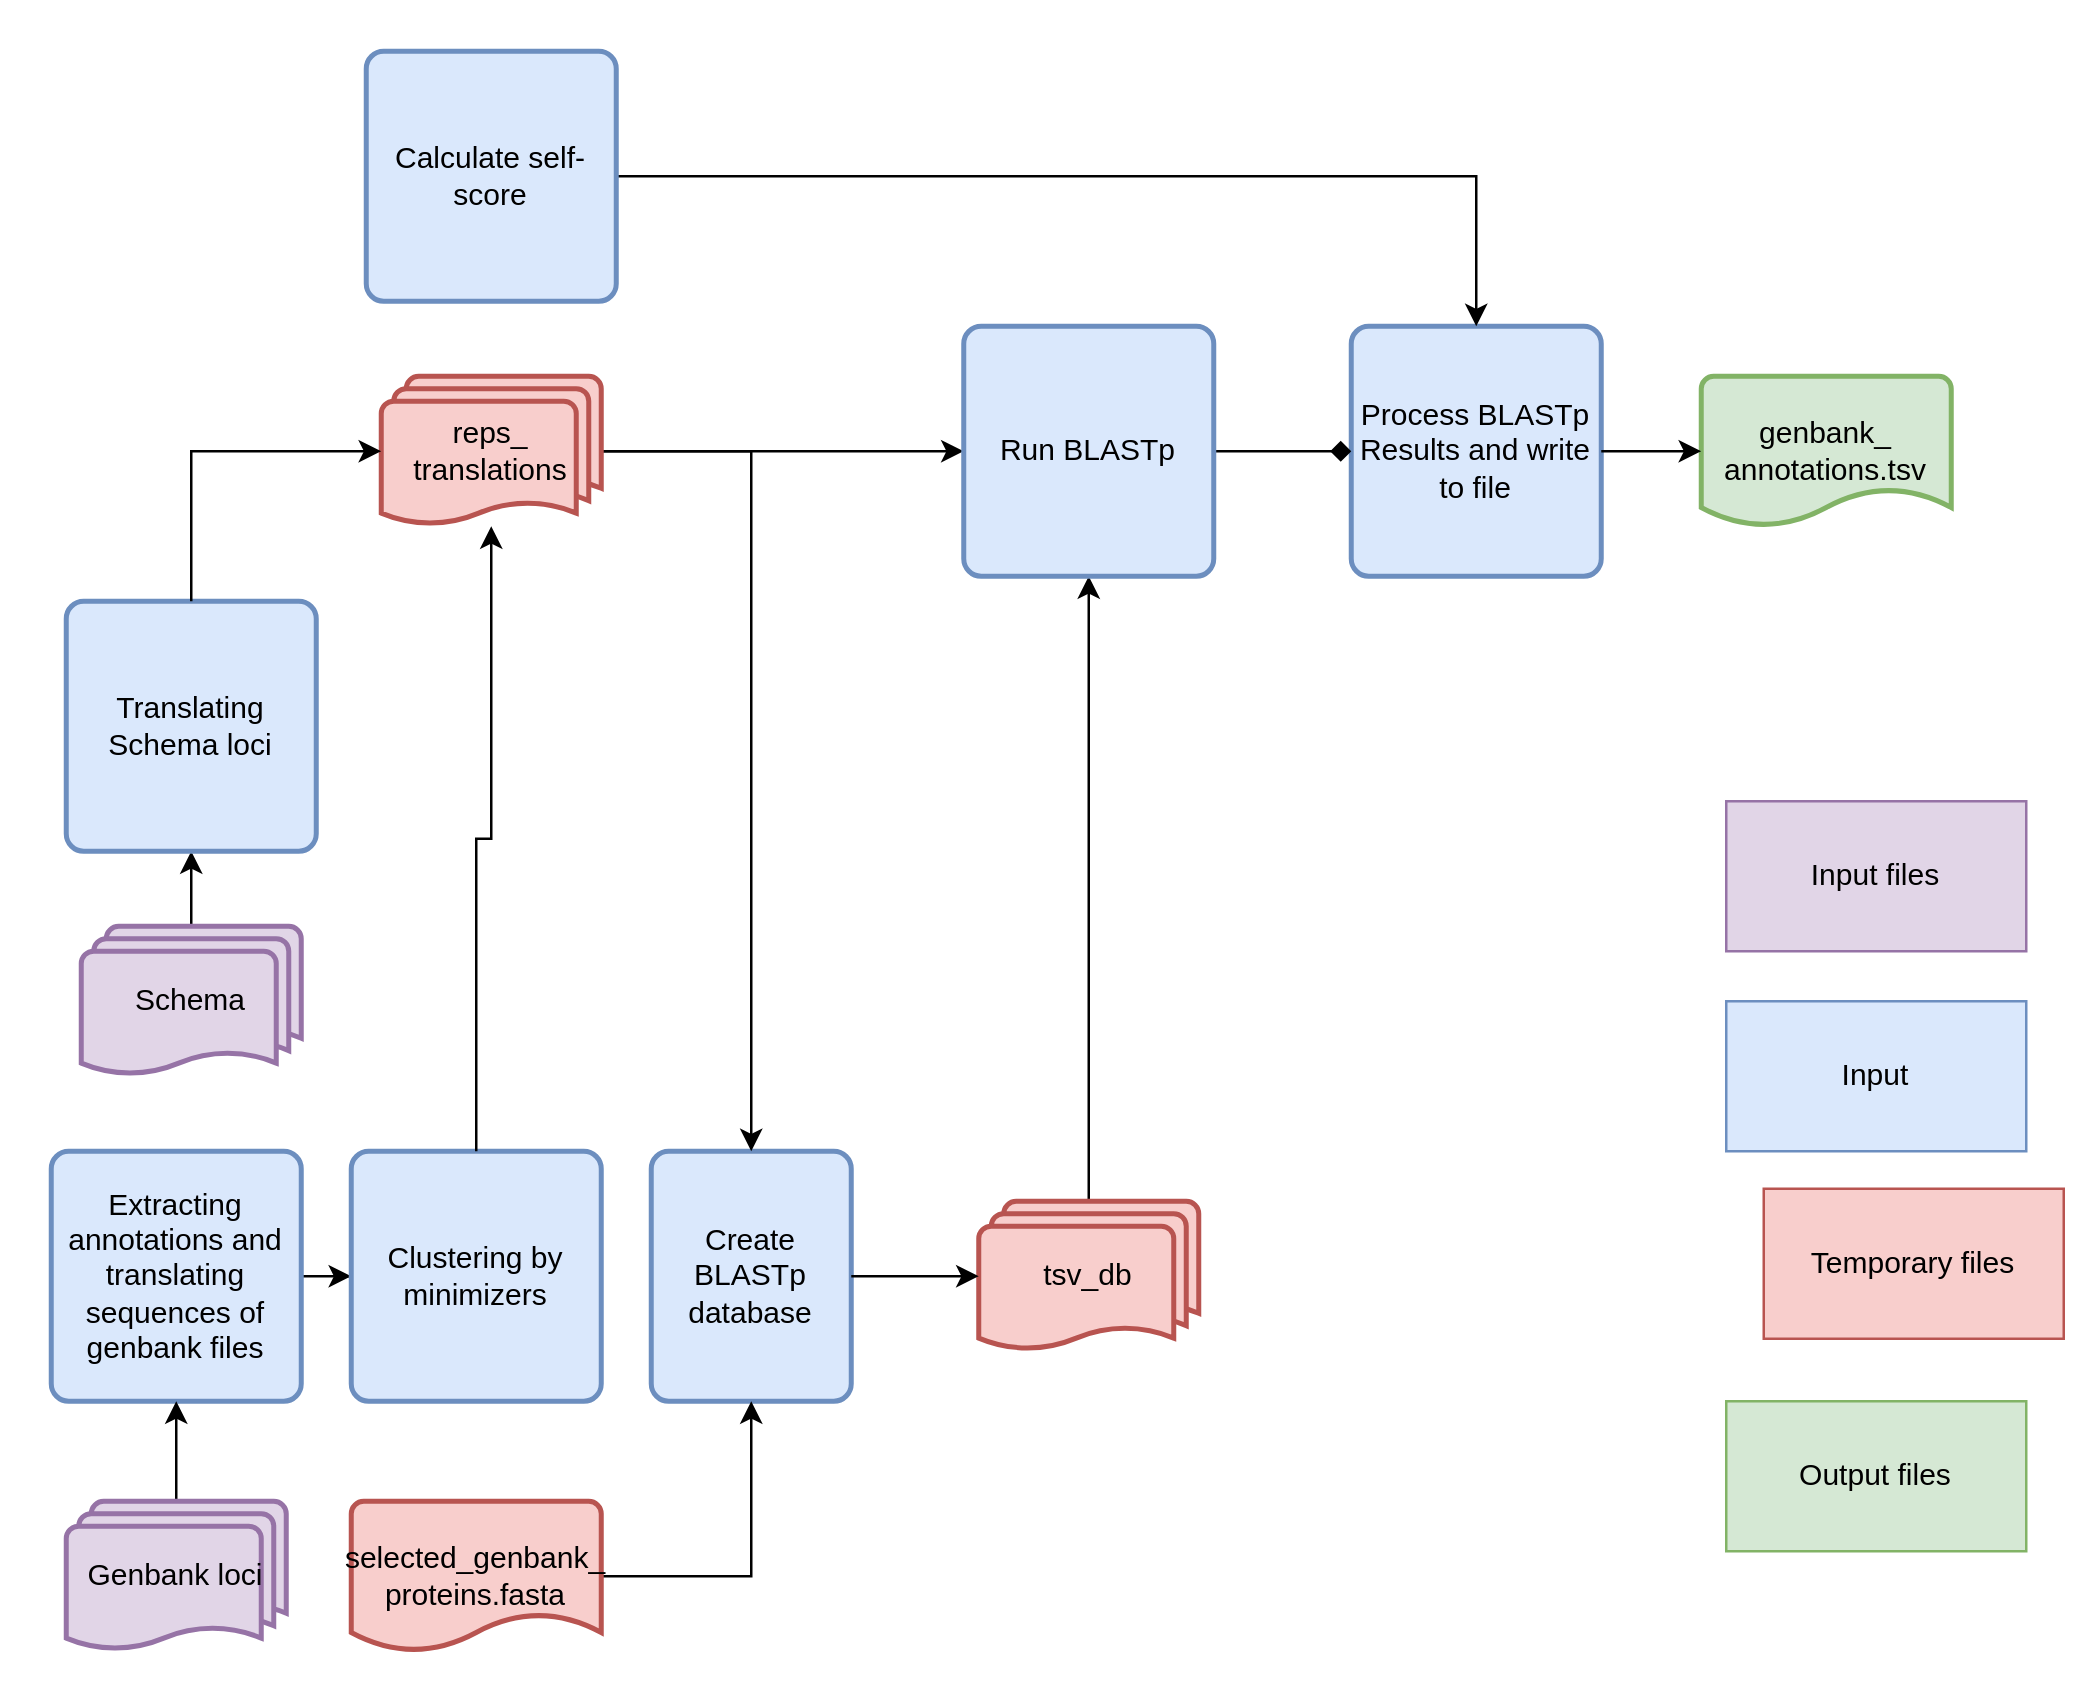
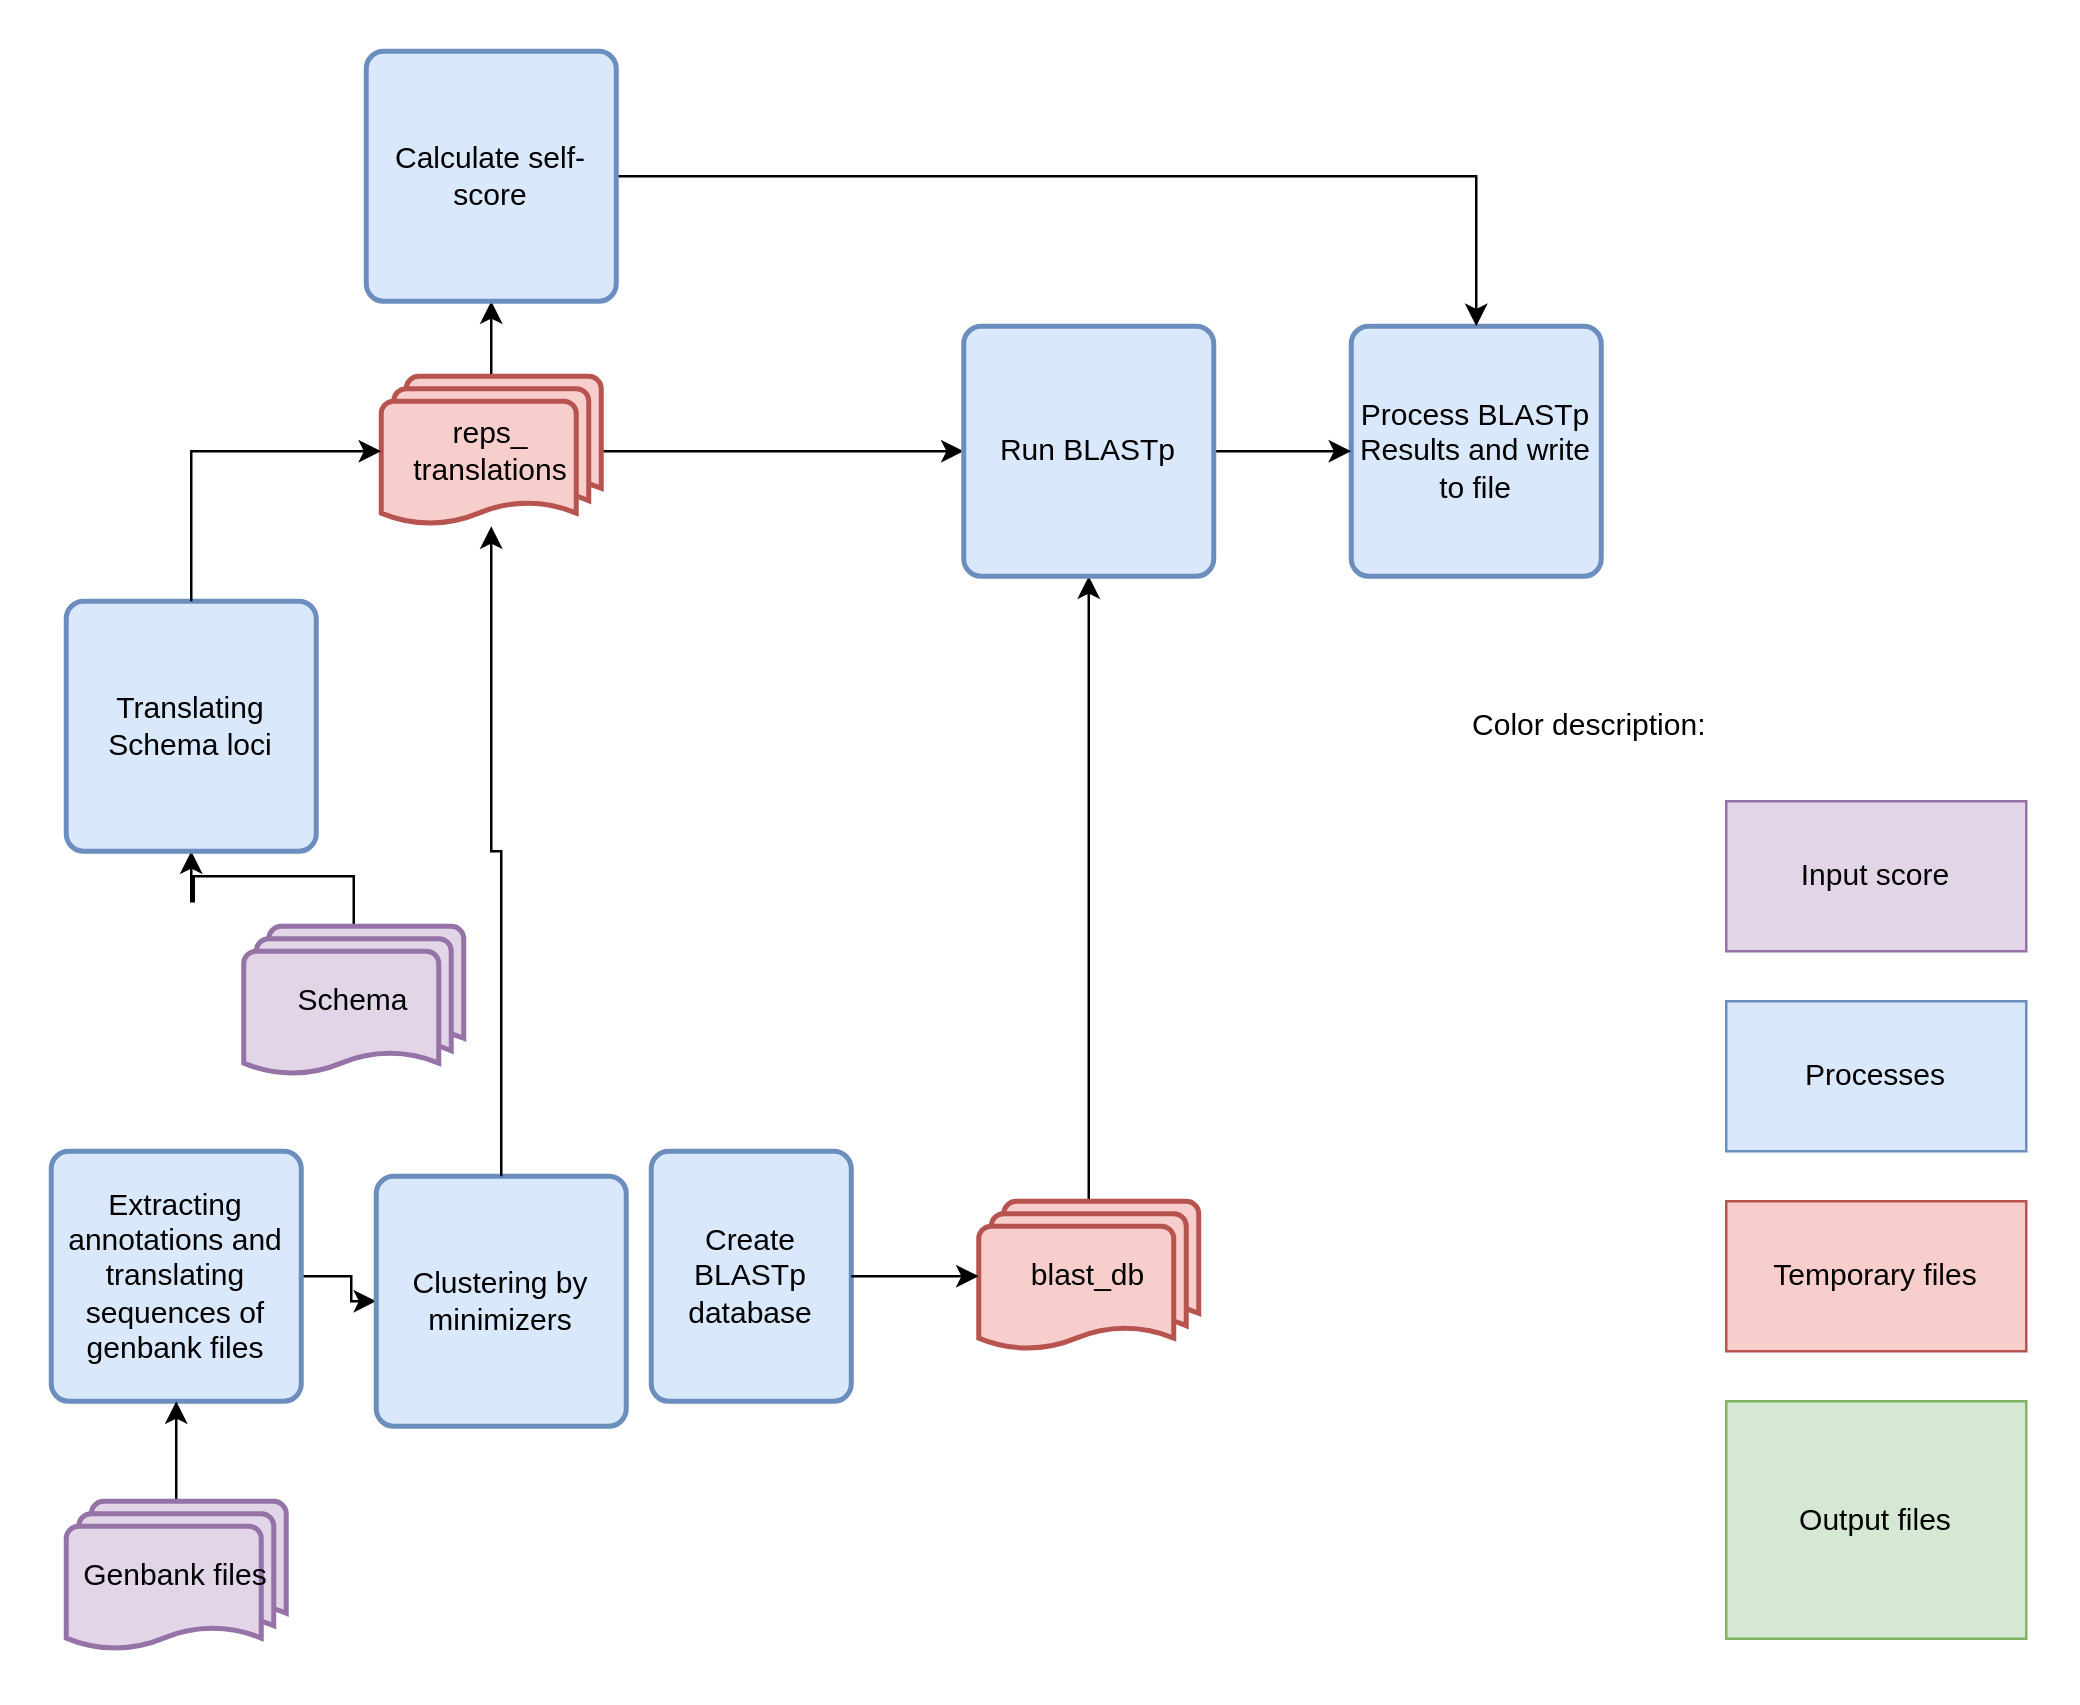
edge "Run BLASTp" -> "Process BLASTp Results and write to file": arrowhead diamond -> classic
edge "Process BLASTp Results and write to file" -> "genbank_ annotations.tsv": removed
node "genbank_ annotations.tsv": removed
node "Color description:": added
edge "reps_ translations" -> "Create BLASTp database": now "reps_ translations" -> "Calculate self-score"
node "Input files": label "Input files" -> "Input score"
node "Schema": moved (191, 1001) -> (354, 1001)
node "Input": label "Input" -> "Processes"
node "Temporary files": moved (1914, 1264) -> (1876, 1276)
node "Clustering by minimizers": moved (476, 1276) -> (501, 1301)
node "tsv_db": label "tsv_db" -> "blast_db"
node "Output files": size 300x150 -> 300x238
edge "selected_genbank_ proteins.fasta" -> "Create BLASTp database": removed
node "Genbank loci": label "Genbank loci" -> "Genbank files"
node "selected_genbank_ proteins.fasta": removed
